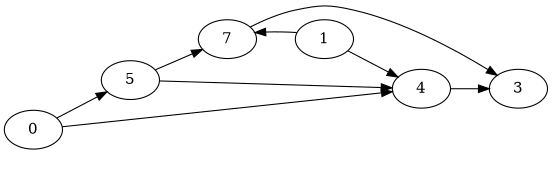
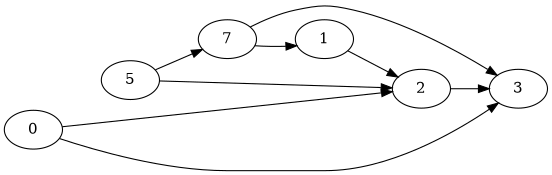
edge "1" -> "7": reversed
node "4": label "4" -> "2"
edge "0" -> "5": now "0" -> "3"
